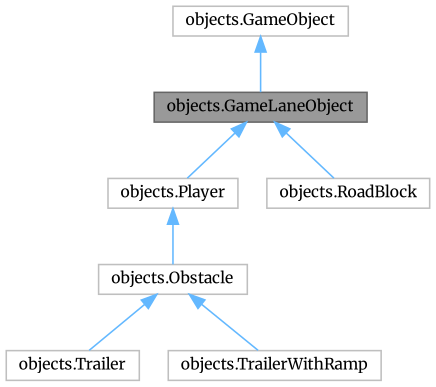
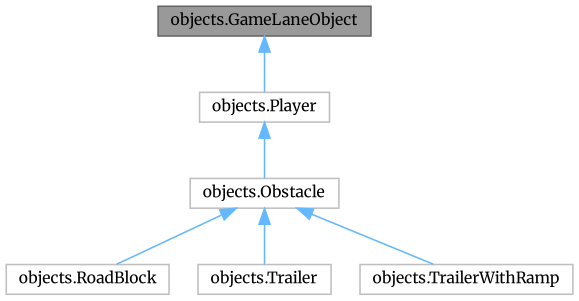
node "objects.GameObject": removed
edge "objects.RoadBlock" -> "objects.GameLaneObject": now "objects.RoadBlock" -> "objects.Obstacle"
